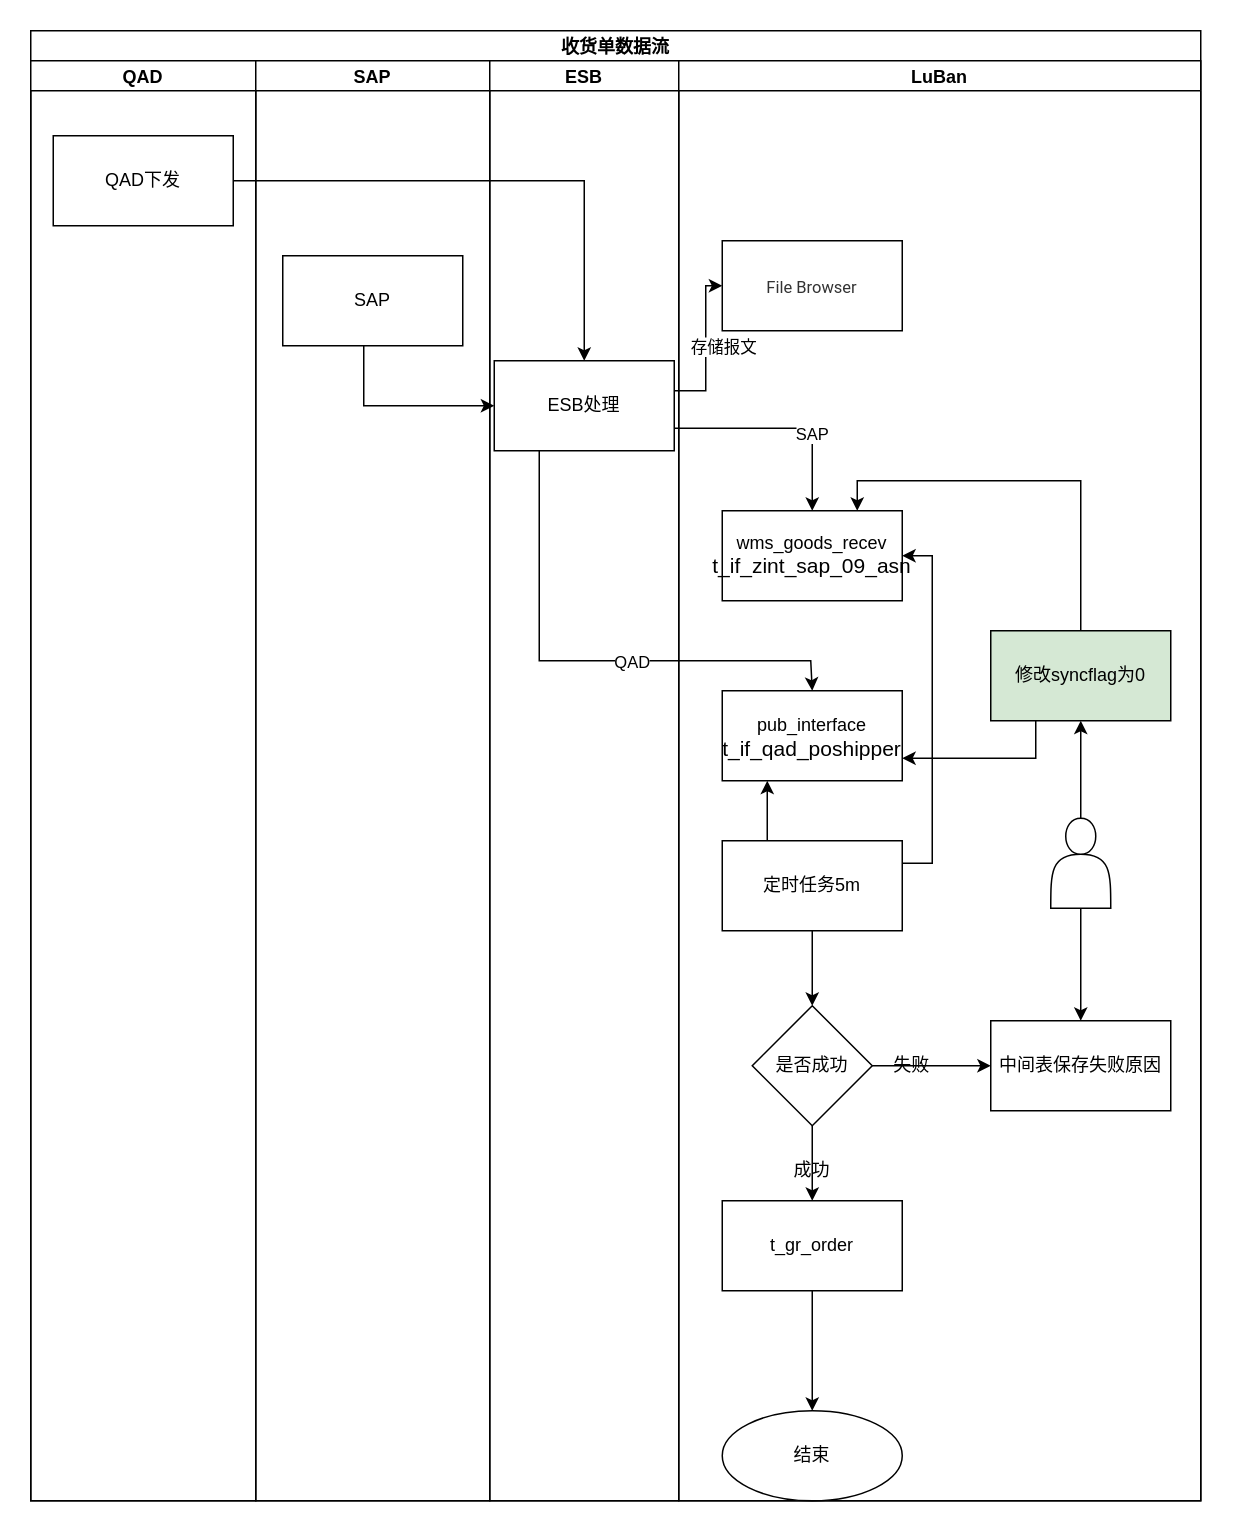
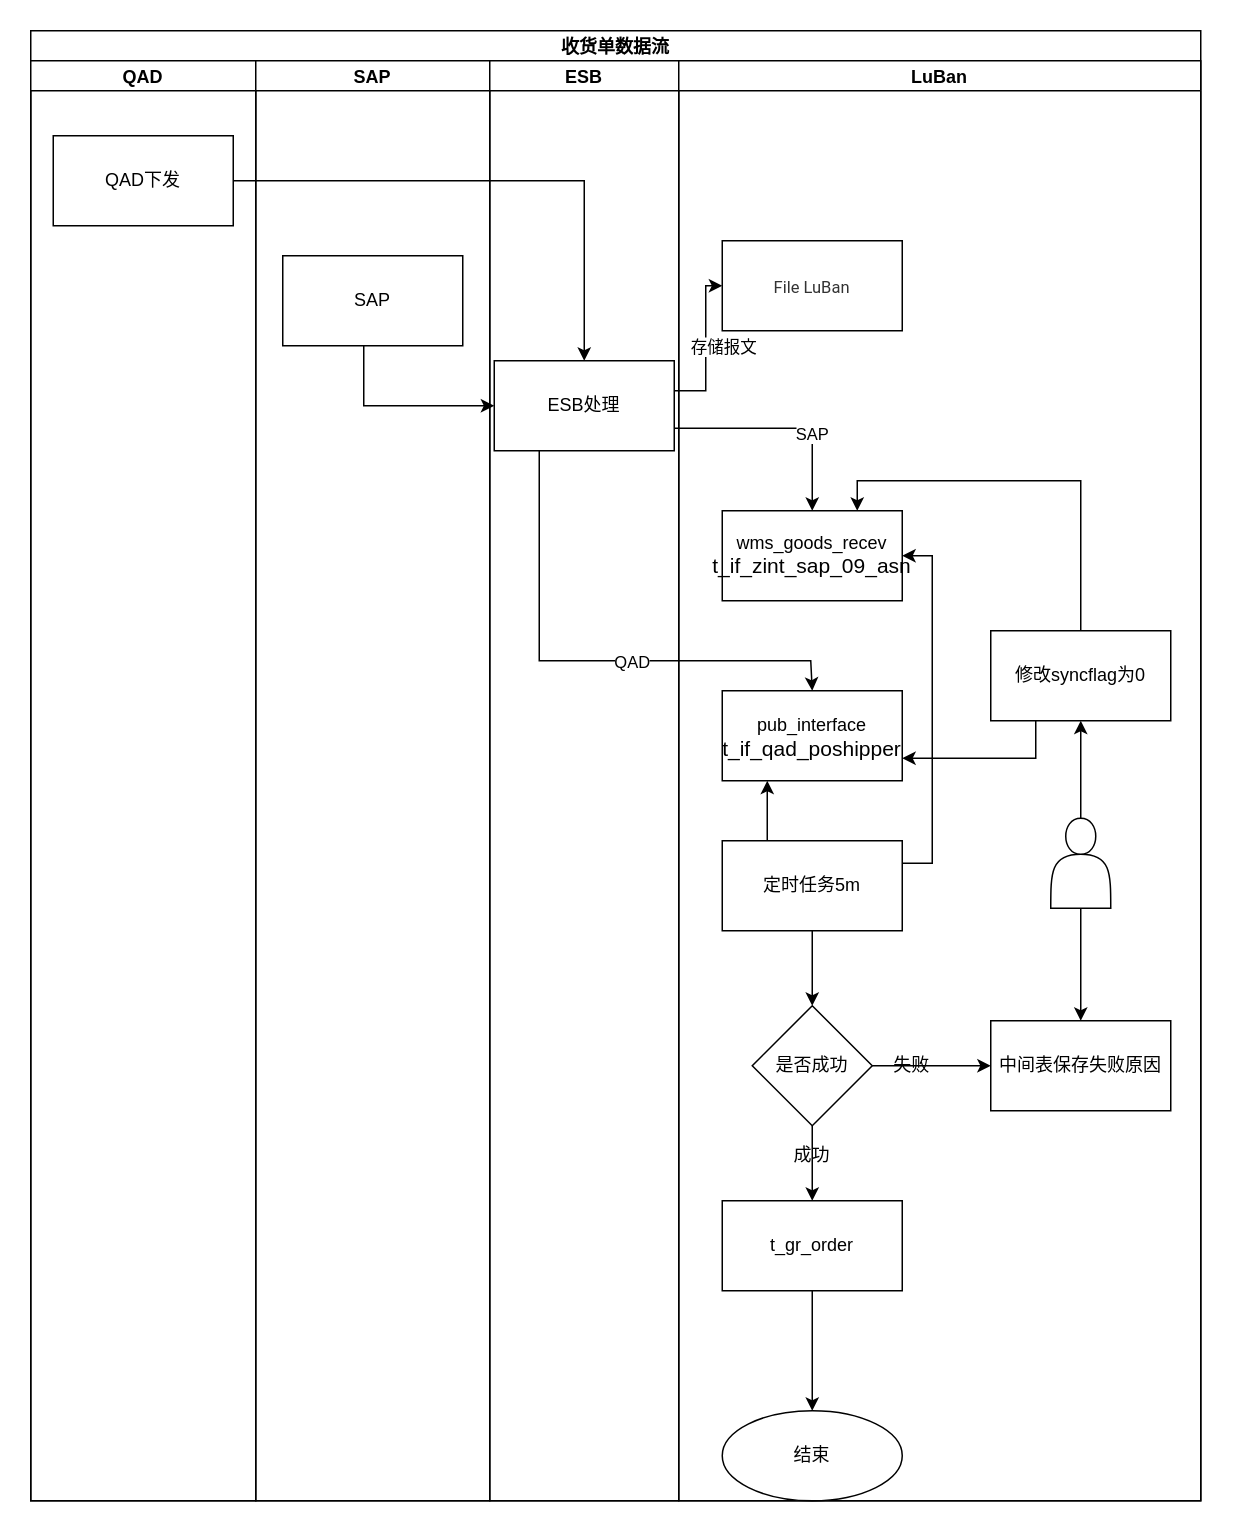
node "File Browser": label "File Browser" -> "File LuBan"
node "修改syncflag为0": fillcolor #d5e8d4 -> #ffffff
node "成功": moved (812, 1171) -> (812, 1156)
